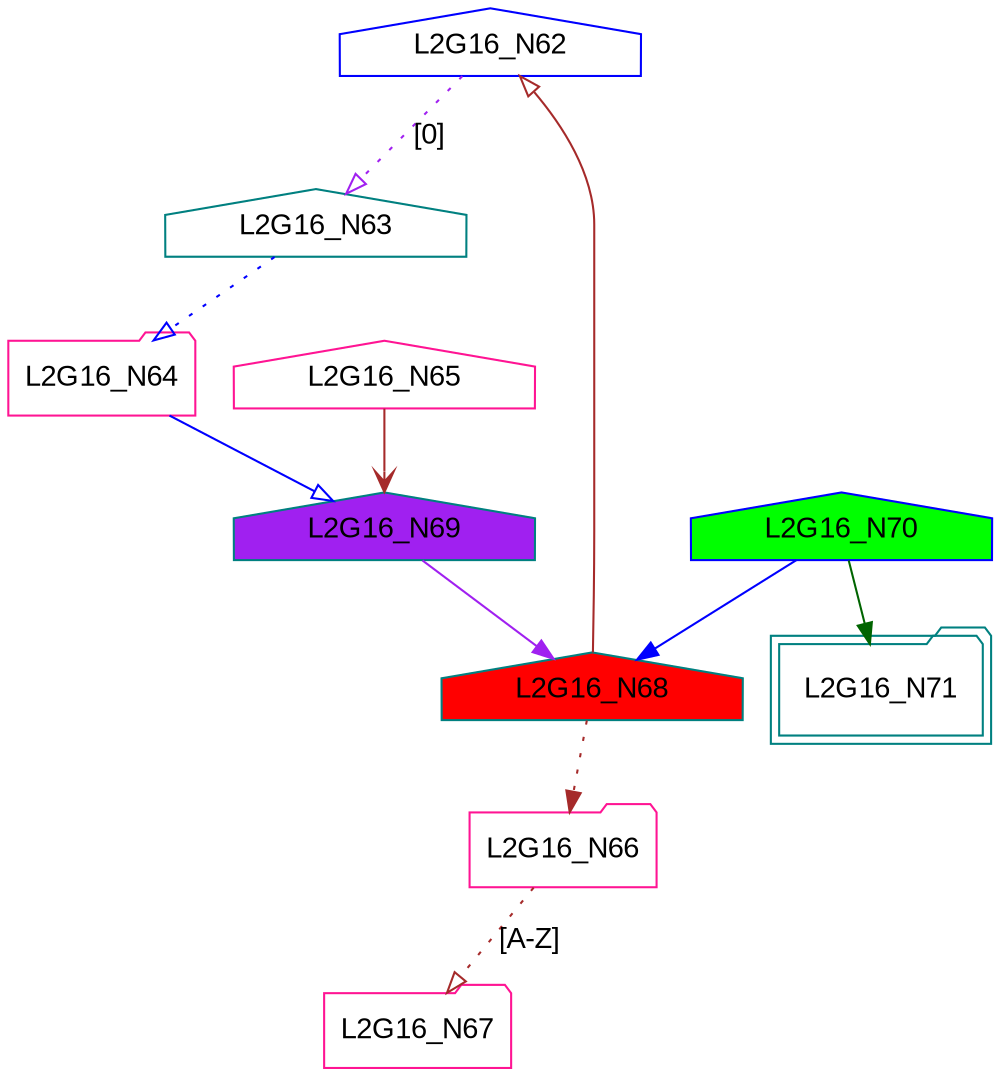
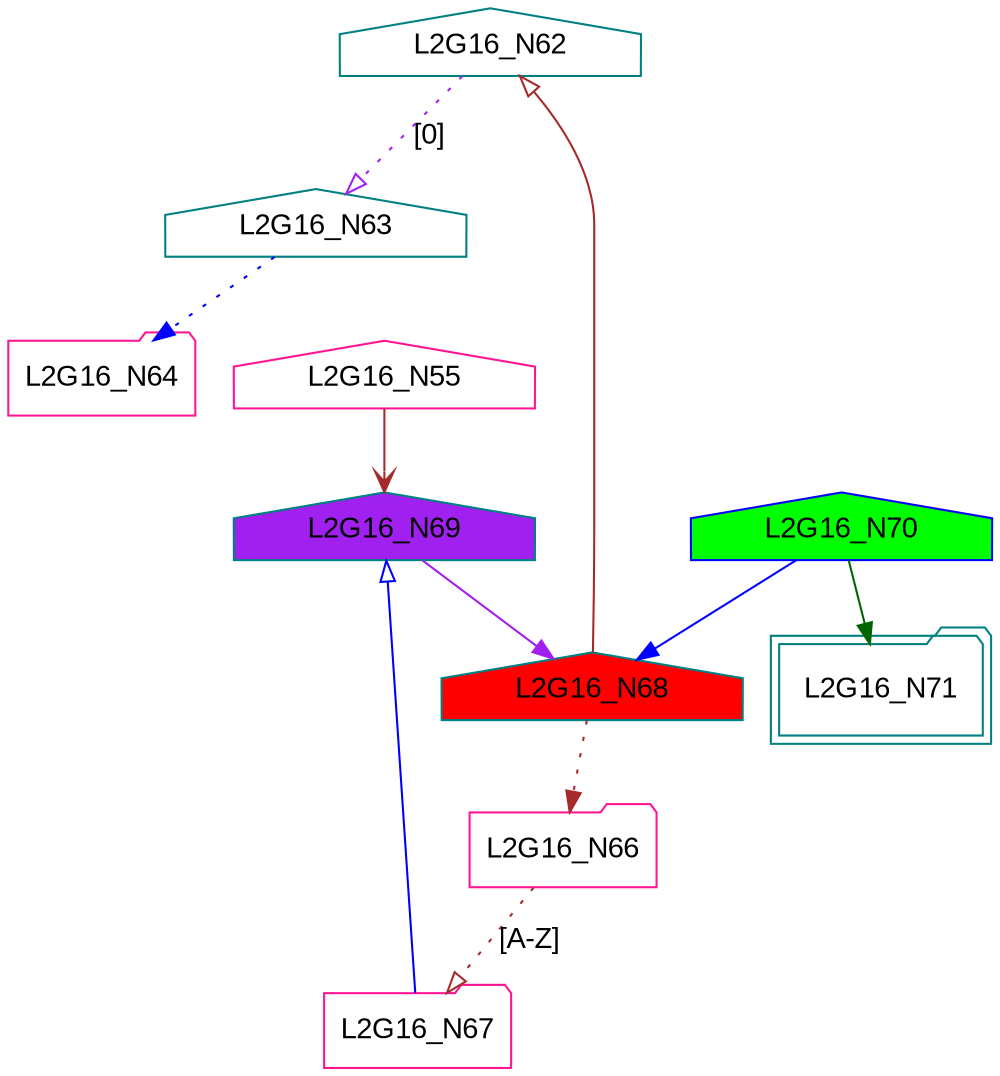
node "L2G16_N62": color blue -> teal
edge "L2G16_N63" -> "L2G16_N64": arrowhead onormal -> normal
node "L2G16_N65": label "L2G16_N65" -> "L2G16_N55"
edge "L2G16_N64" -> "L2G16_N69": now "L2G16_N67" -> "L2G16_N69"
